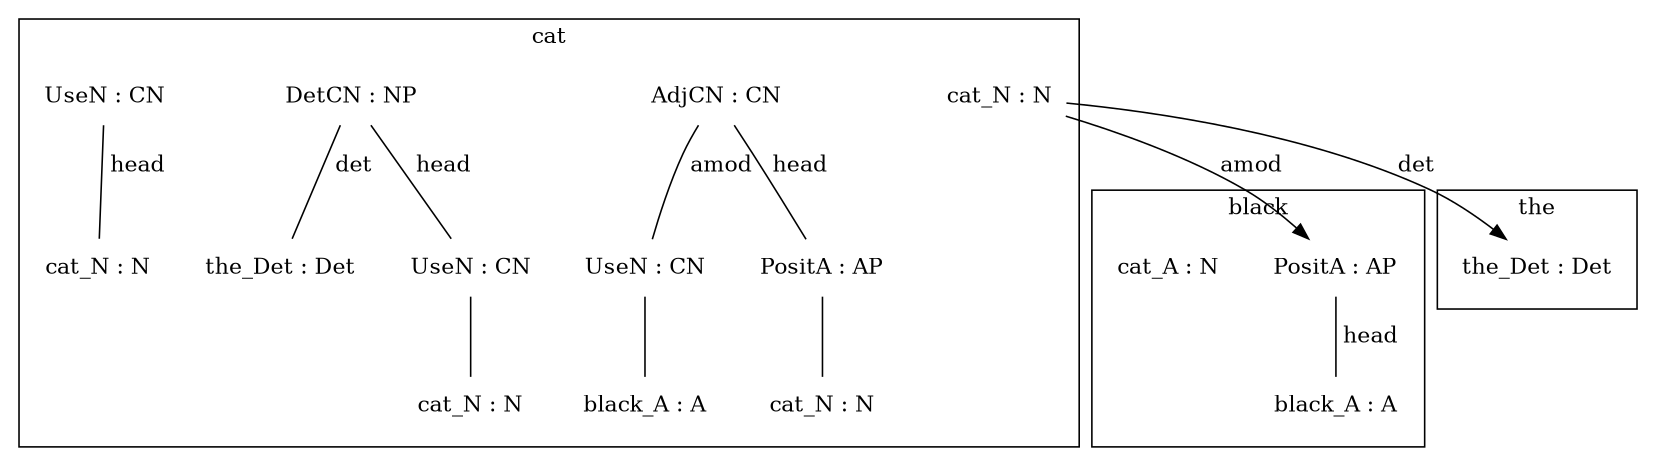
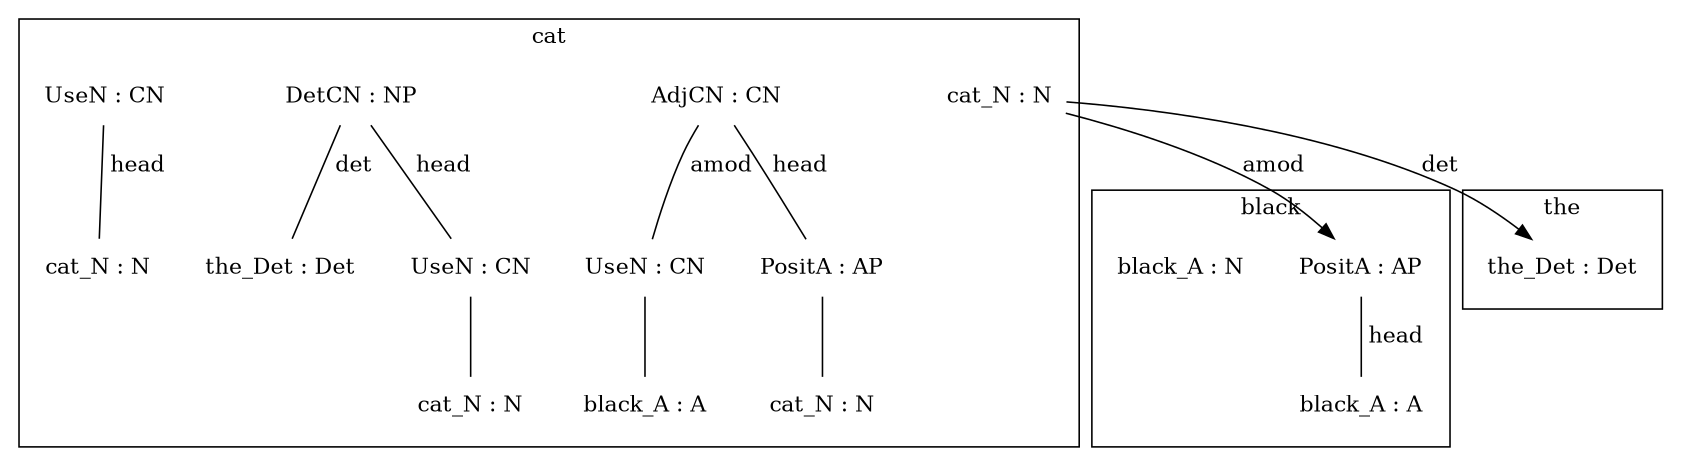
node "cat_A : N": label "cat_A : N" -> "black_A : N"
